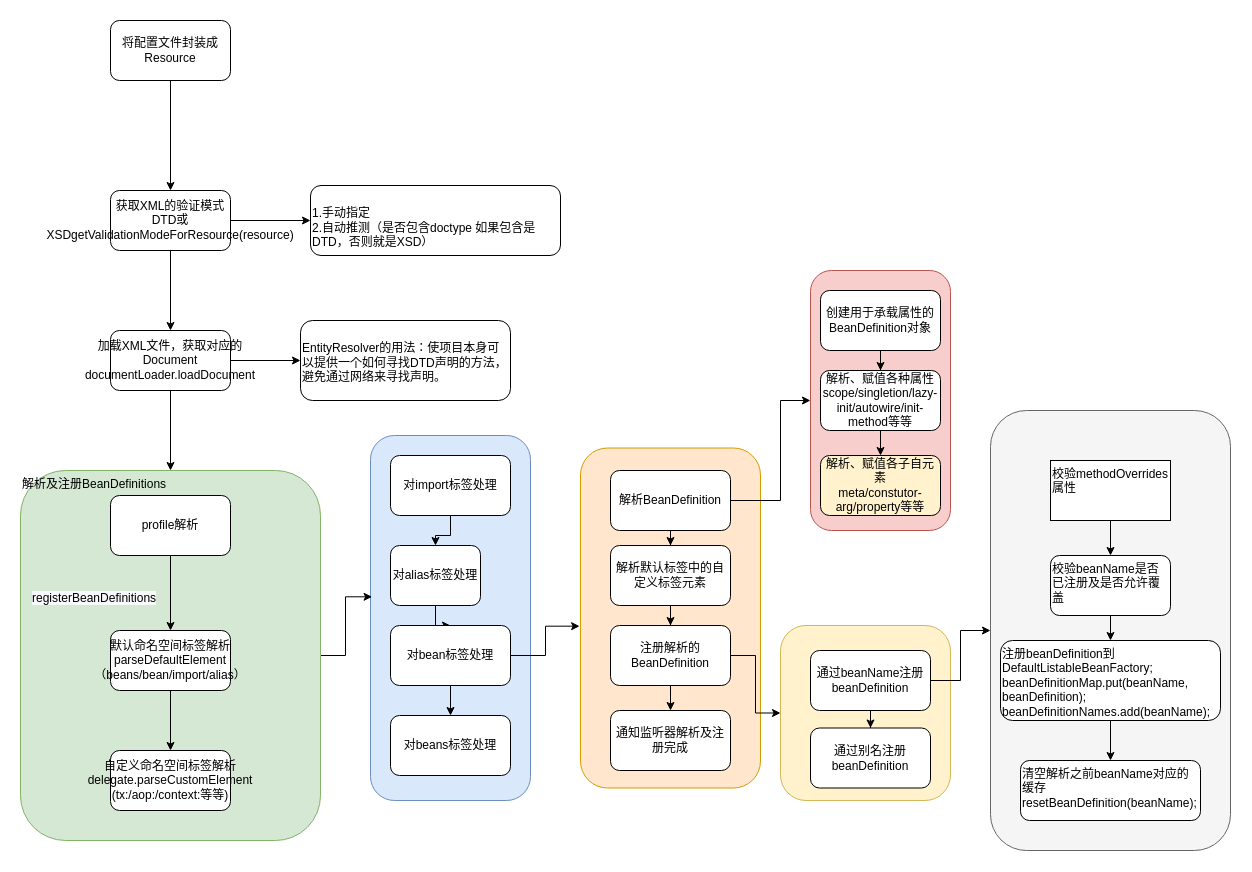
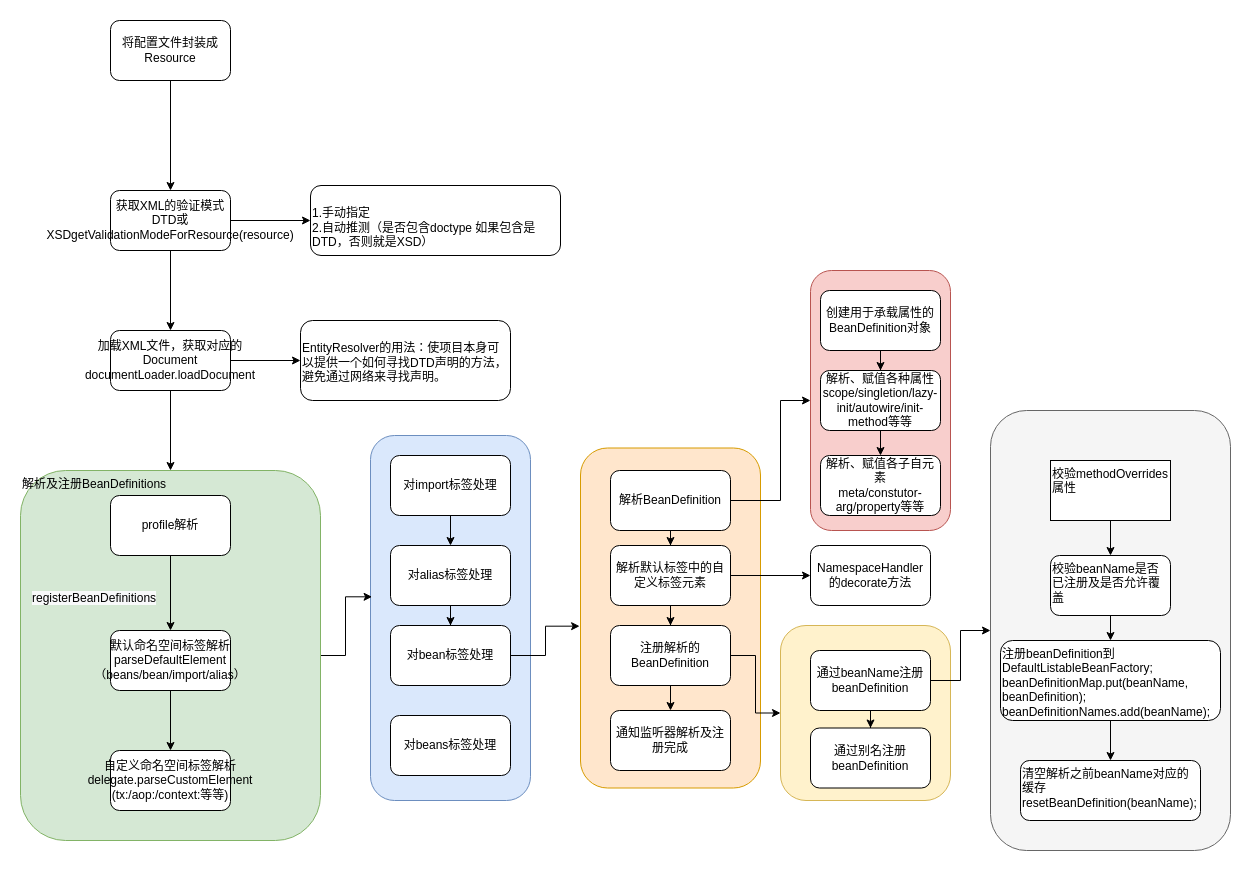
node "解析、赋值各子自元素 meta/constutor-arg/property等等": fillcolor #fff2cc -> #ffffff
node "对alias标签处理": size 90x60 -> 120x60
edge "解析默认标签中的自定义标签元素" -> "NamespaceHandler的decorate方法": added
node "NamespaceHandler的decorate方法": added
edge "对bean标签处理" -> "对beans标签处理": removed
